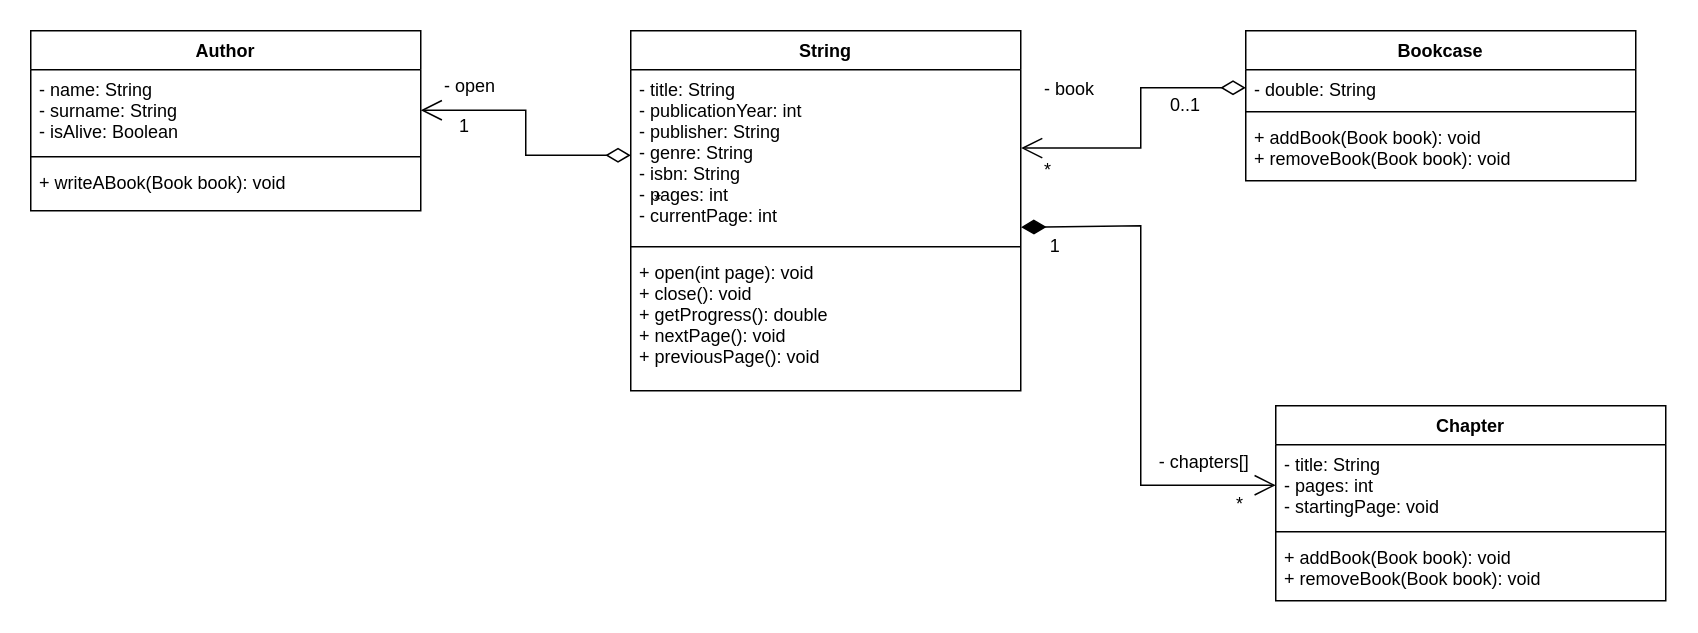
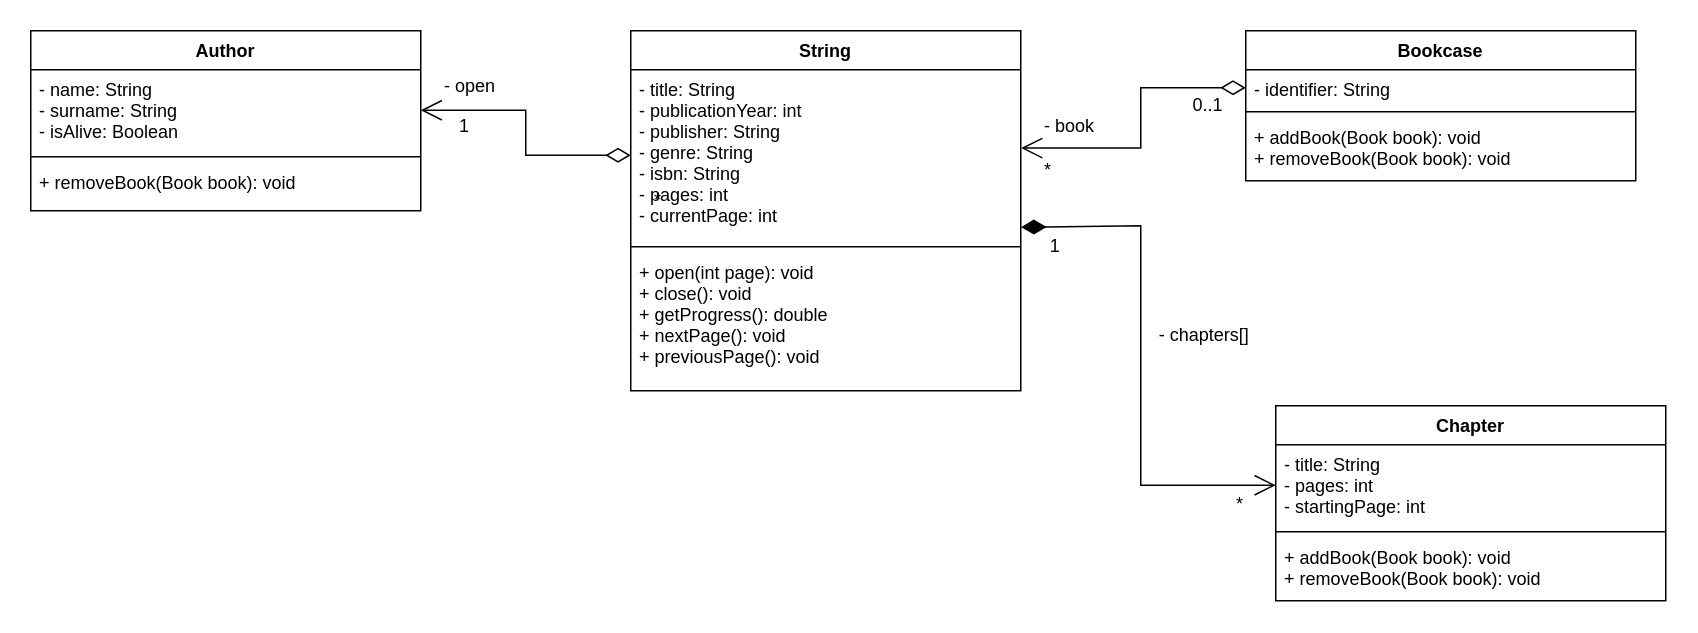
node "- book": moved (1080, 88) -> (1080, 125)
node "- double: String": label "- double: String" -> "- identifier: String"
node "0..1": moved (1188, 100) -> (1211, 100)
node "+ writeABook(Book book): void": label "+ writeABook(Book book): void" -> "+ removeBook(Book book): void"
node "- chapters[]": moved (1203, 461) -> (1203, 334)
node "- title: String - pages: int - startingPage: void": label "- title: String - pages: int - startingPage: void" -> "- title: String - pages: int - startingPage: int"
